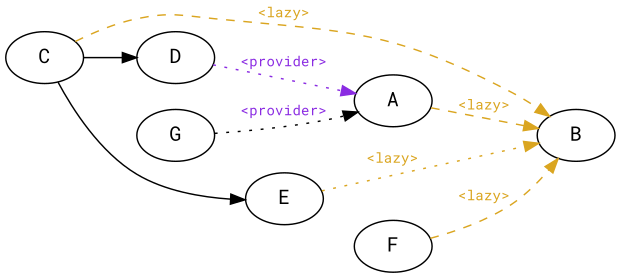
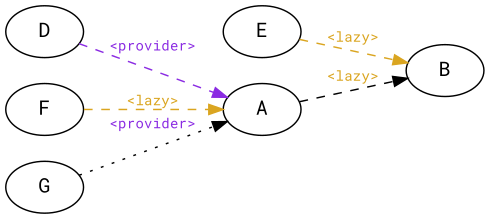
node "C": removed
edge "D" -> "A": style dotted -> dashed
edge "A" -> "B": color goldenrod -> black
edge "E" -> "B": style dotted -> dashed
edge "F" -> "B": now "F" -> "A"
